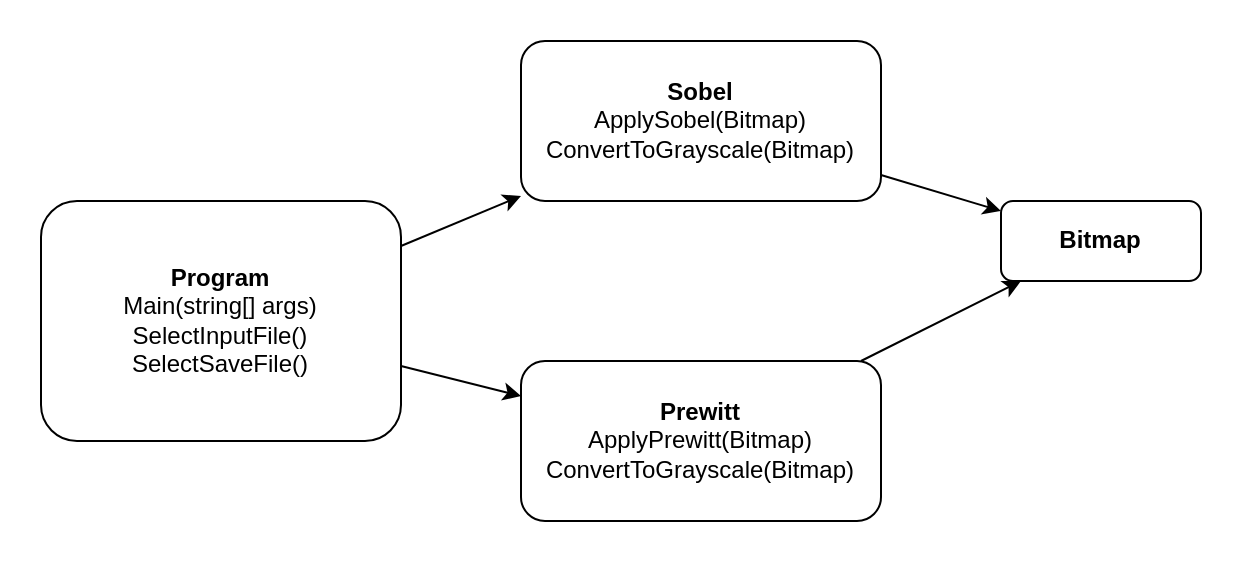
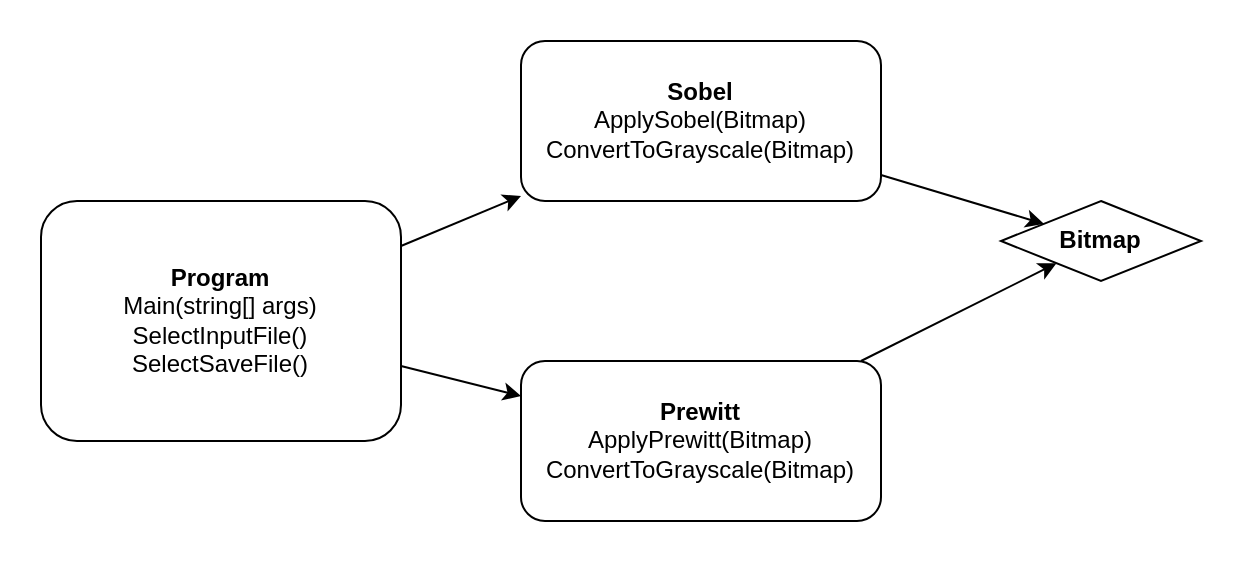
node "Bitmap": shape rounded rectangle -> diamond
